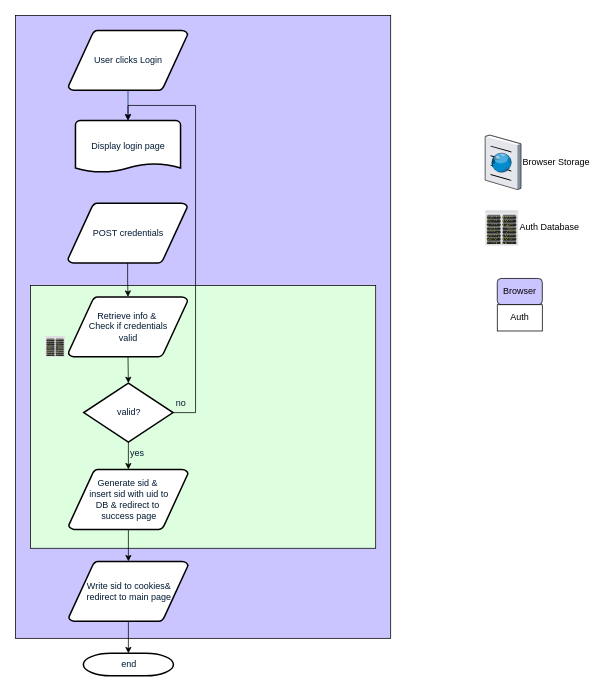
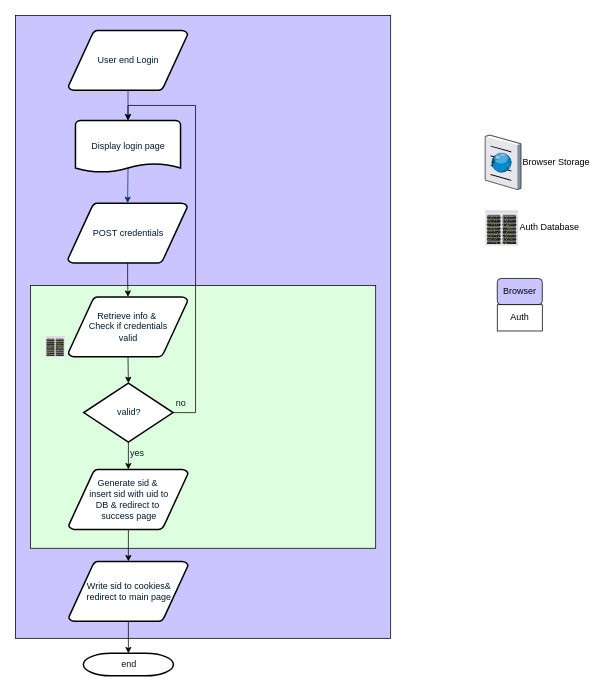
node "User clicks Login": label "User clicks Login" -> "User end Login"
edge "Display login page" -> "POST credentials": added
